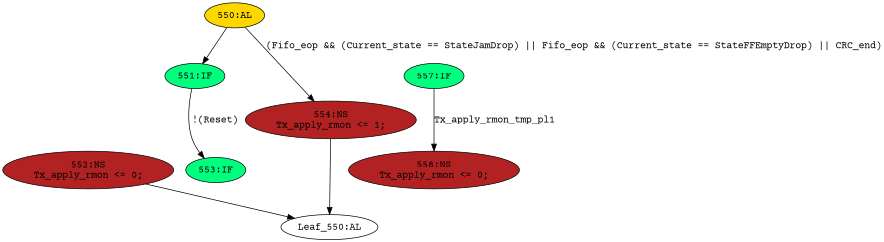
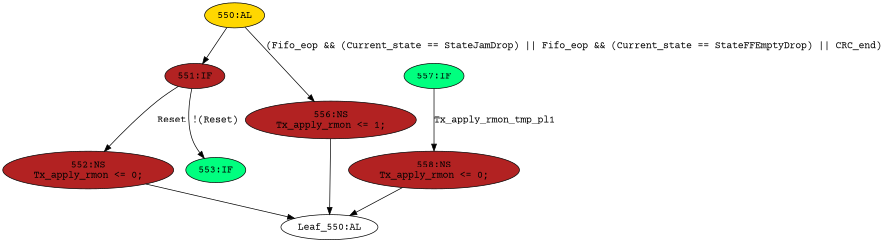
node "551:IF": fillcolor springgreen -> firebrick
edge "551:IF" -> "552:NS Tx_apply_rmon <= 0;": added, label "Reset"
node "554:NS Tx_apply_rmon <= 1;": label "554:NS Tx_apply_rmon <= 1;" -> "556:NS Tx_apply_rmon <= 1;"
edge "558:NS Tx_apply_rmon <= 0;" -> "Leaf_550:AL": added
